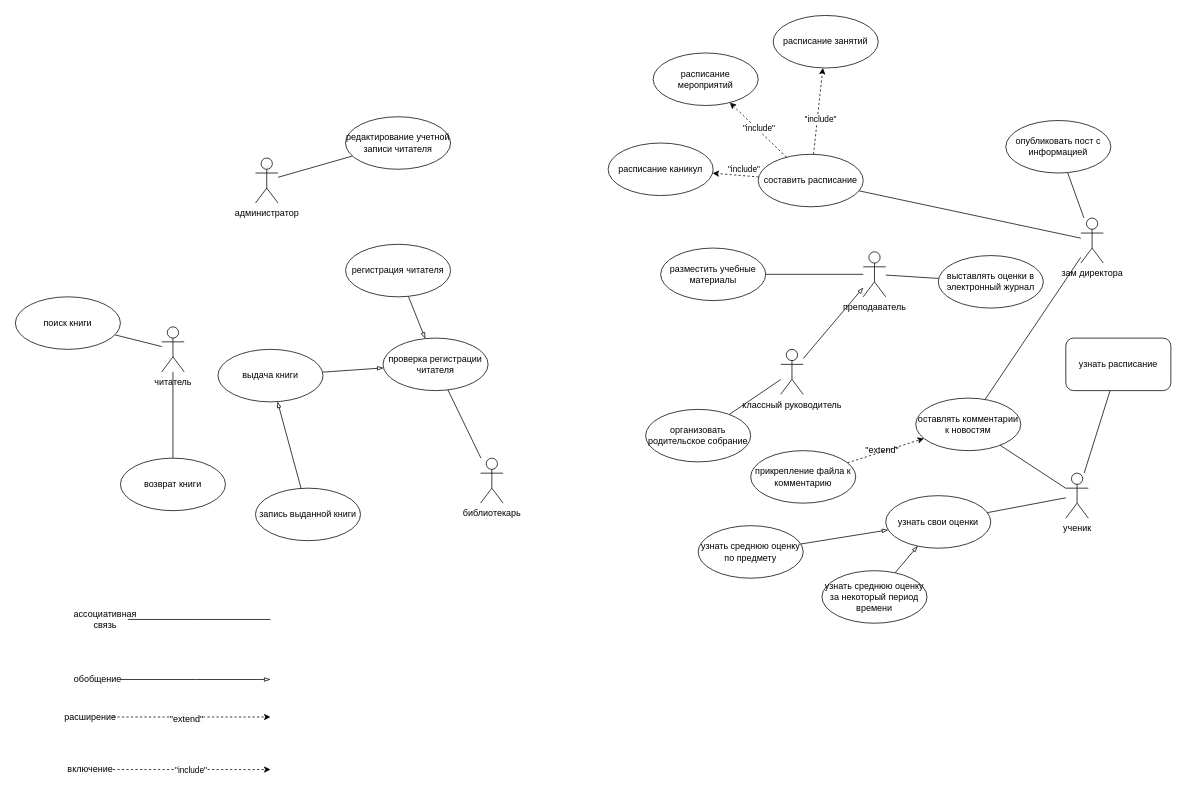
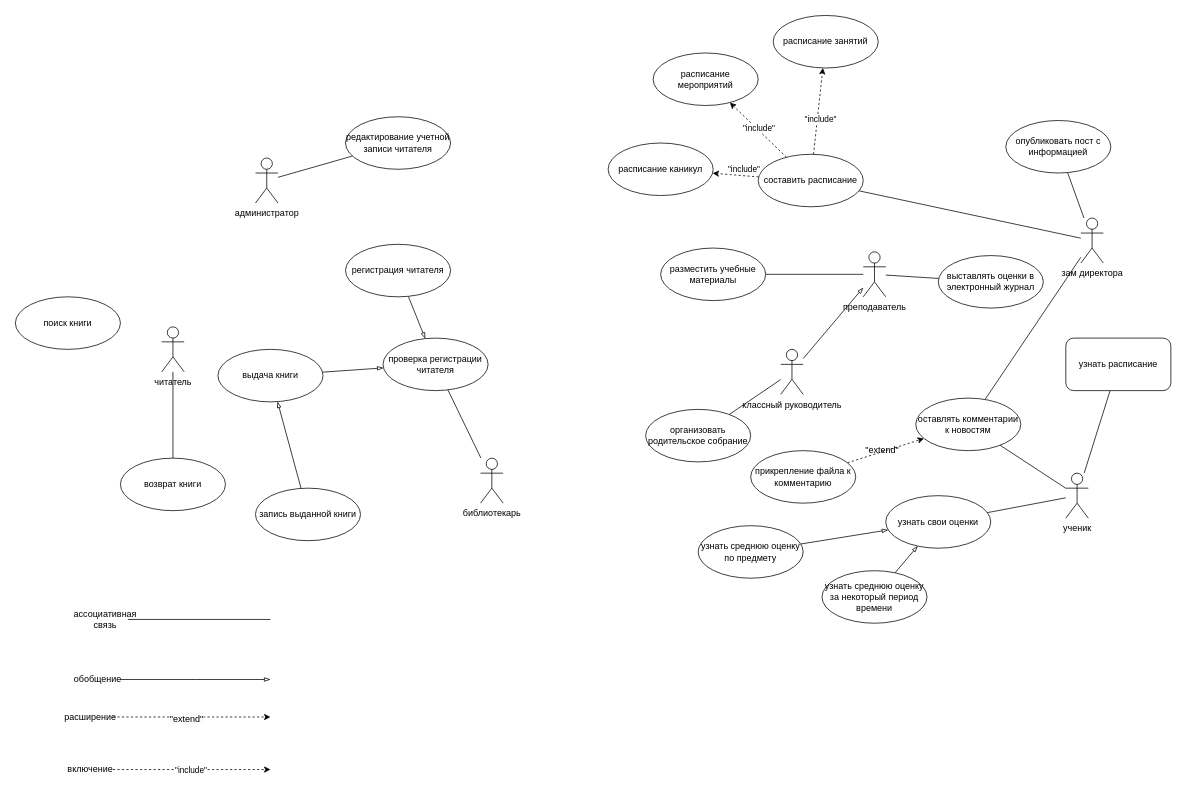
edge "поиск книги" -- "читатель": removed
